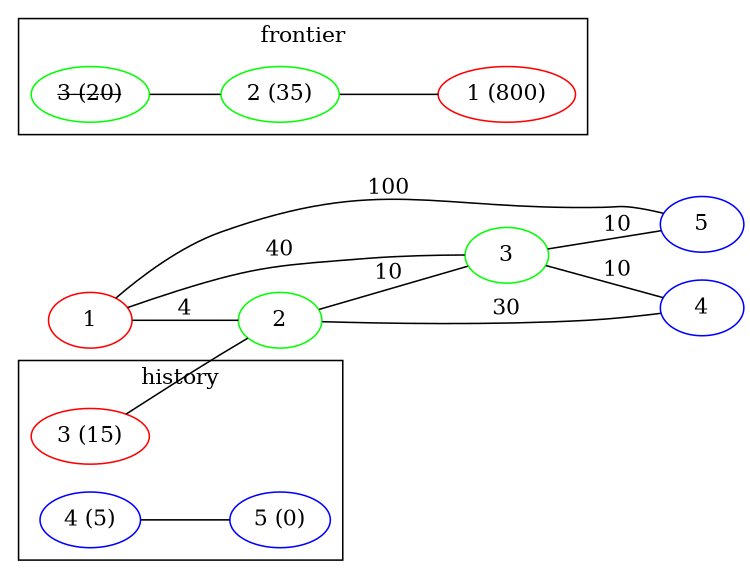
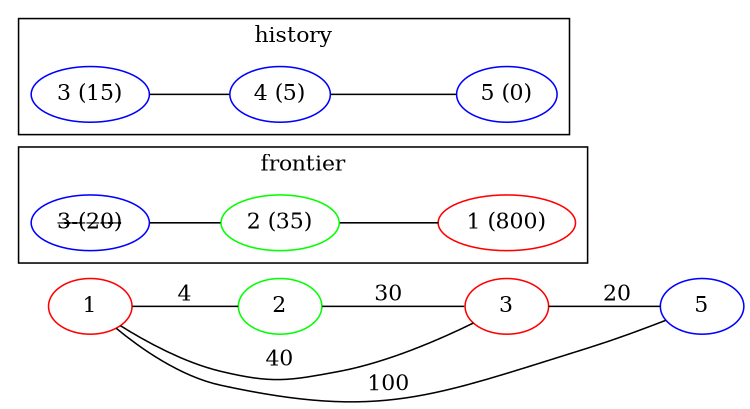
node "3̶ ̶(̶2̶0̶)̶": color green -> blue
edge "5" -- "3": label "10" -> "20"
node "3": color green -> red
edge "3" -- "2": label "10" -> "30"
node "4": removed
edge "2" -- "3 (15)": now "4 (5)" -- "3 (15)"
node "3 (15)": color red -> blue
